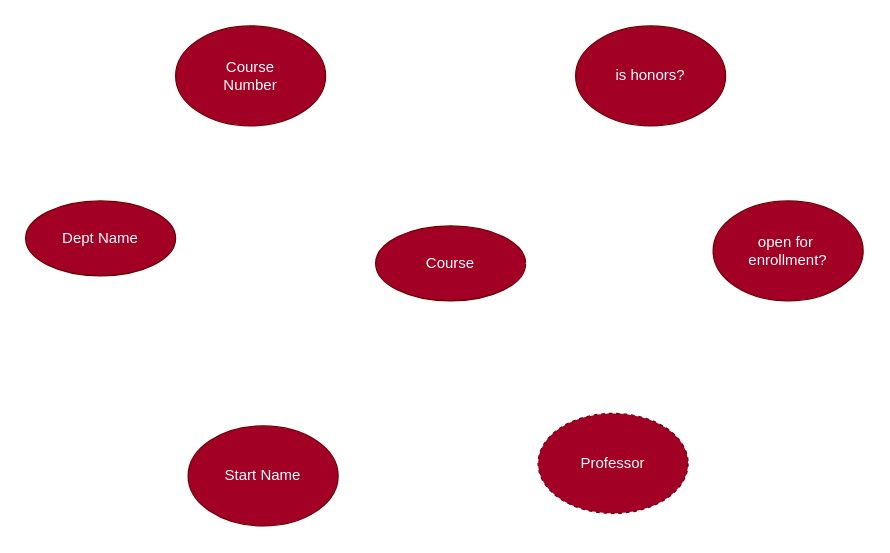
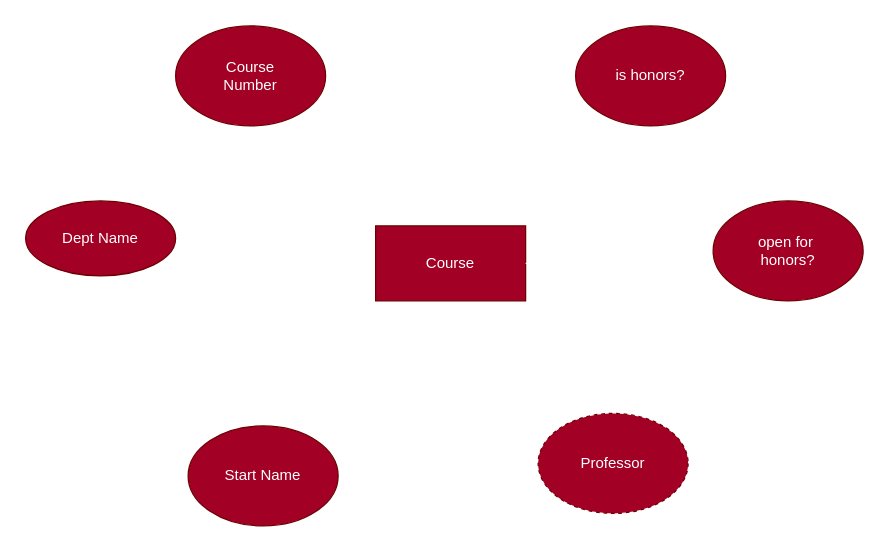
edge "Course Number" -- "Course": style solid -> dashed
node "open for enrollment?": label "open for enrollment?" -> "open for honors?"
node "Course": shape ellipse -> rectangle
